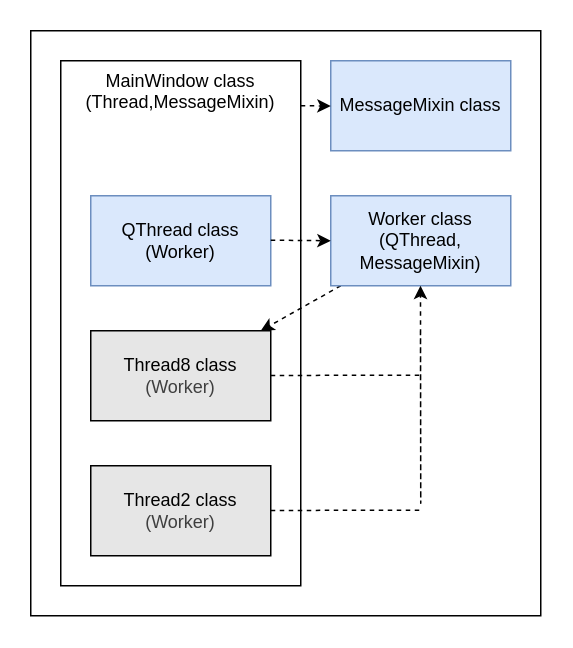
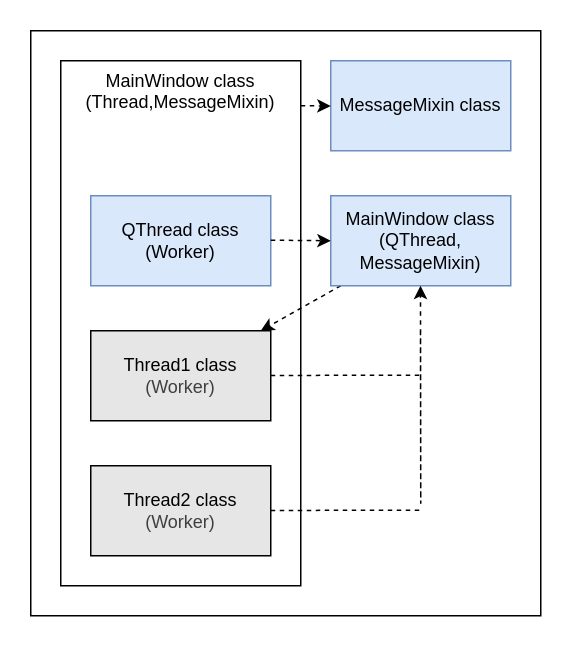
node "Worker class (QThread, MessageMixin)": label "Worker class (QThread, MessageMixin)" -> "MainWindow class (QThread, MessageMixin)"
node "Thread8 class (Worker)": label "Thread8 class (Worker)" -> "Thread1 class (Worker)"
